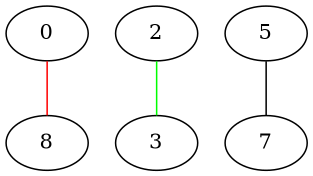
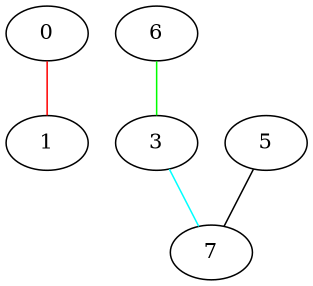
node "2": label "2" -> "6"
node "8": label "8" -> "1"
edge "3" -- "7": added
